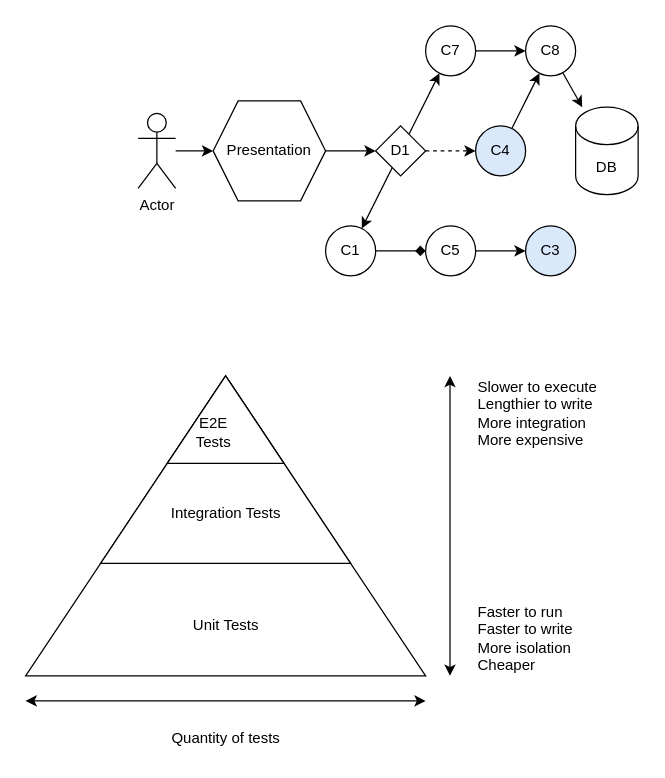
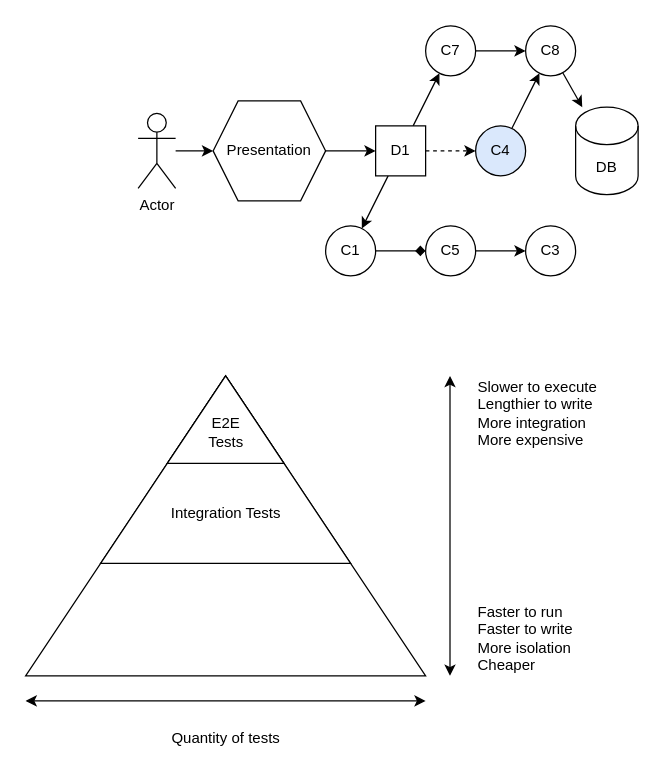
node "D1": shape diamond -> rectangle
node "C3": fillcolor #dae8fc -> #ffffff
node "E2E Tests": moved (213, 432) -> (226, 432)
node "Unit Tests": removed
